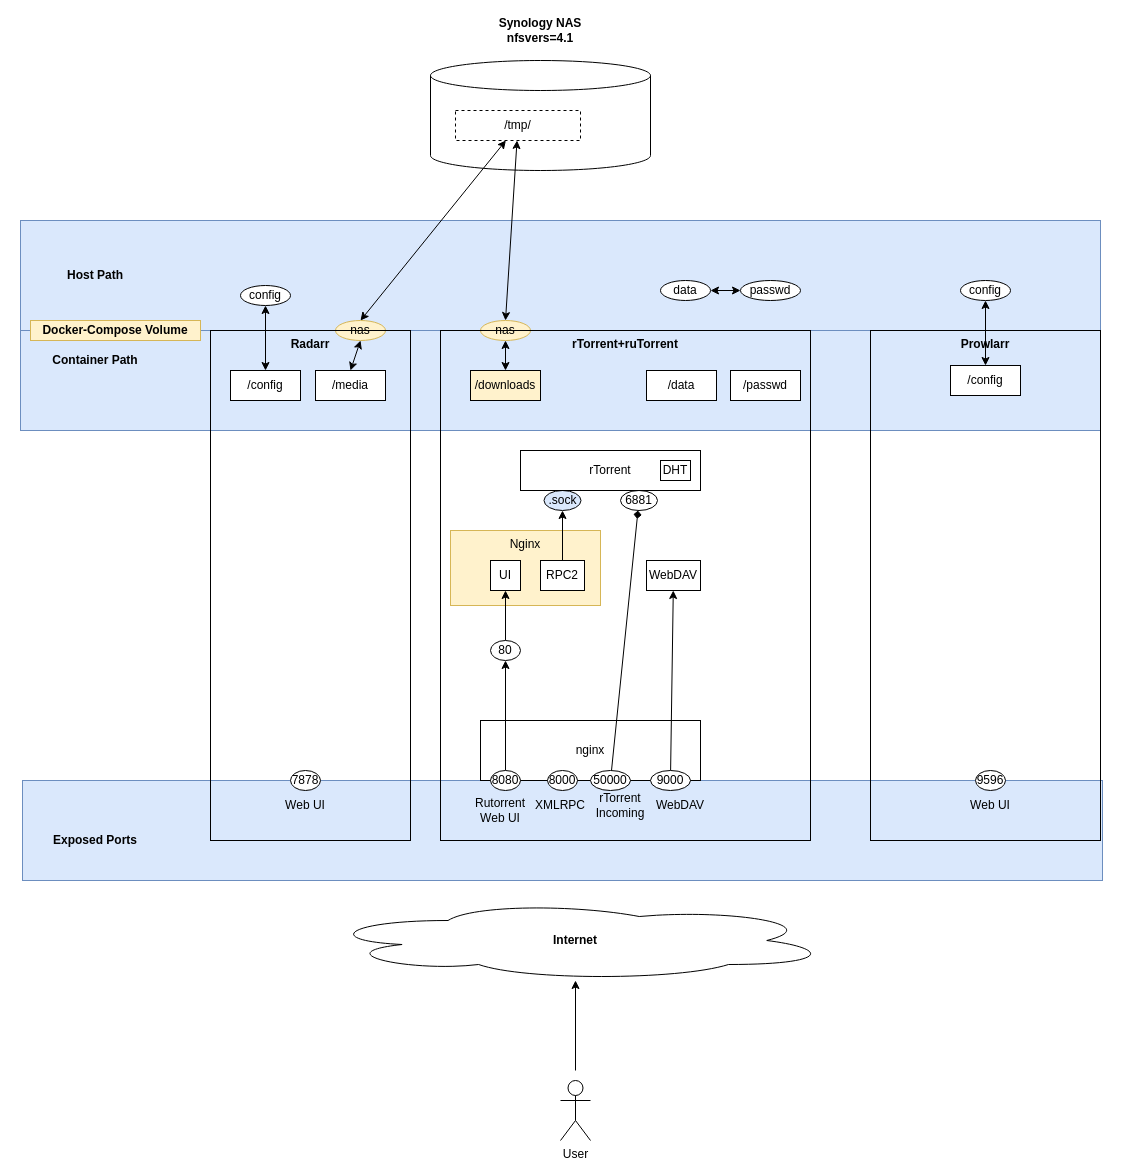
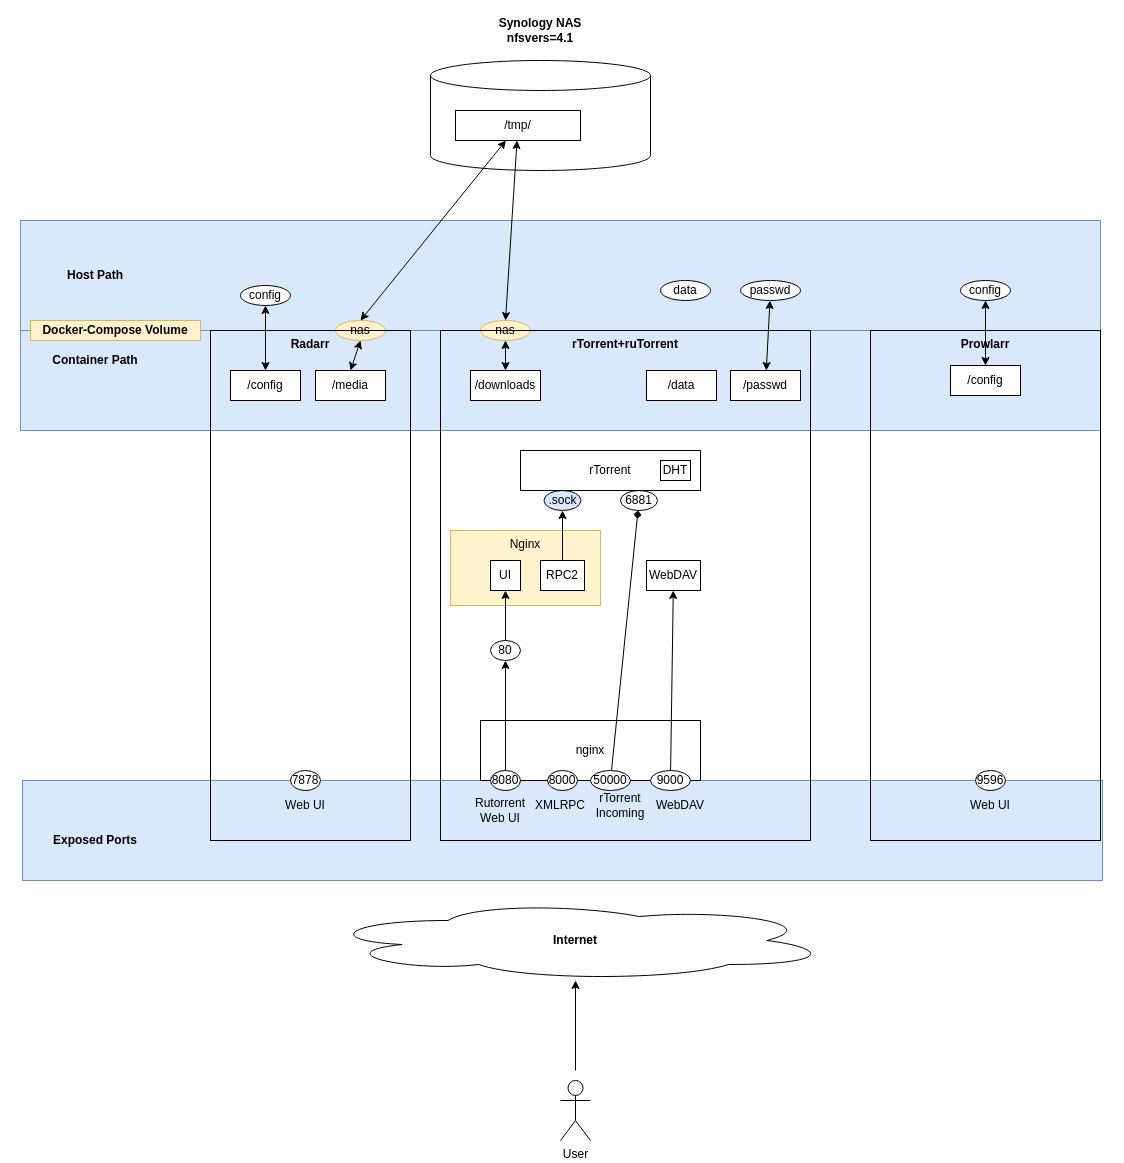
node "/tmp/": style dashed -> solid
edge "data" -- "passwd": now "/passwd" -- "passwd"
node "/downloads": fillcolor #fff2cc -> #ffffff
